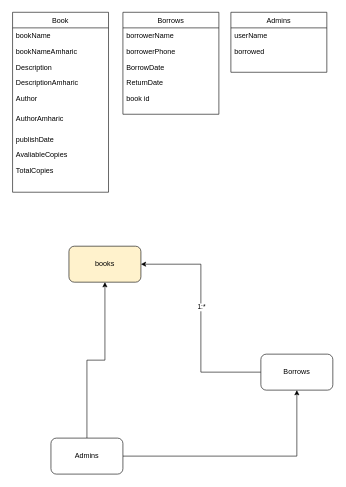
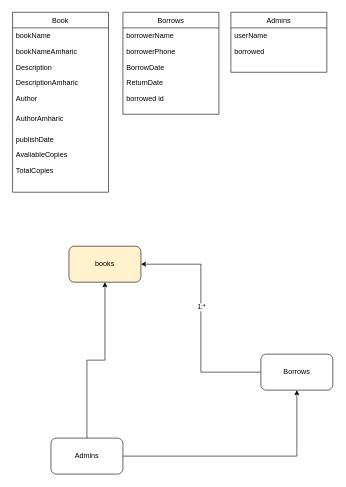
node "book id": label "book id" -> "borrowed id"
